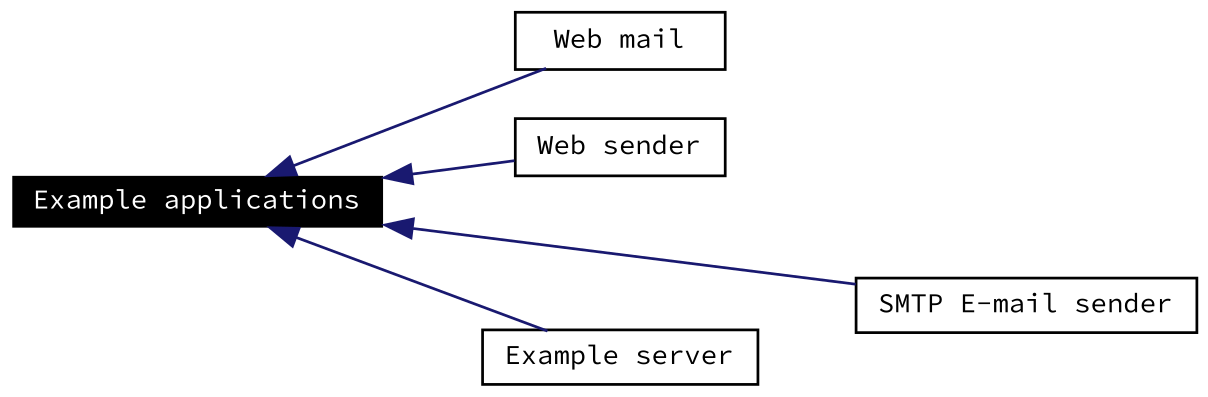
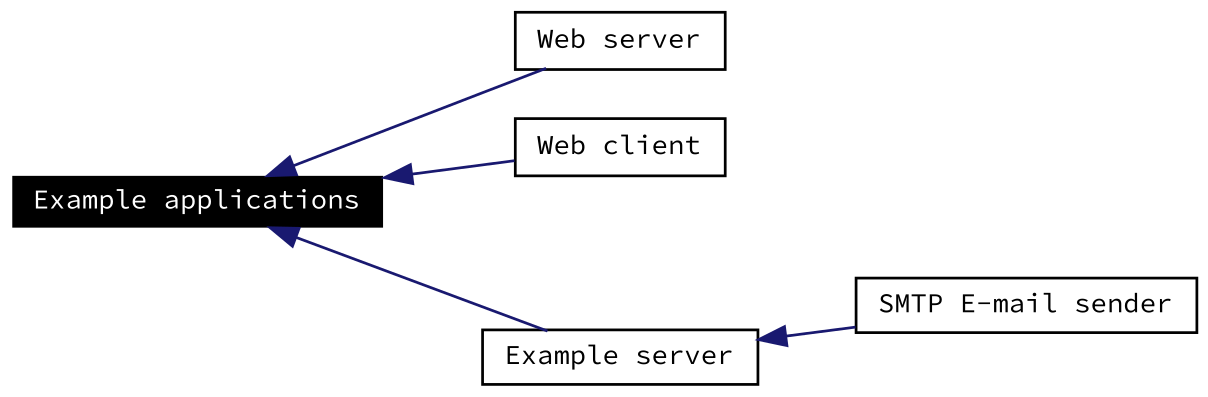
node "Web mail": label "Web mail" -> "Web server"
node "Web sender": label "Web sender" -> "Web client"
edge "SMTP E-mail sender" -> "Example applications": now "SMTP E-mail sender" -> "Example server"
